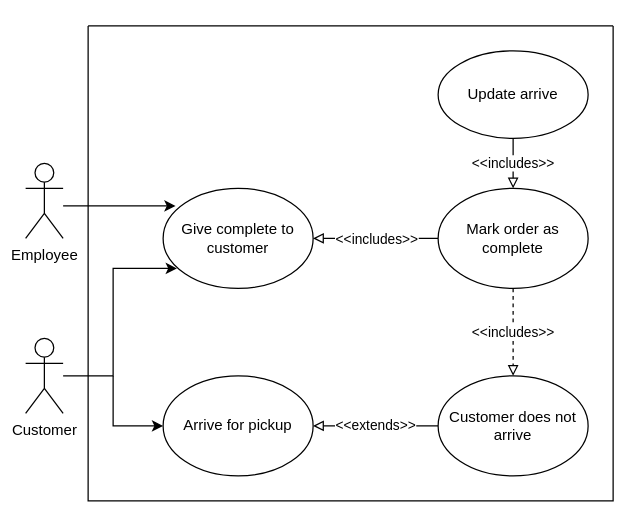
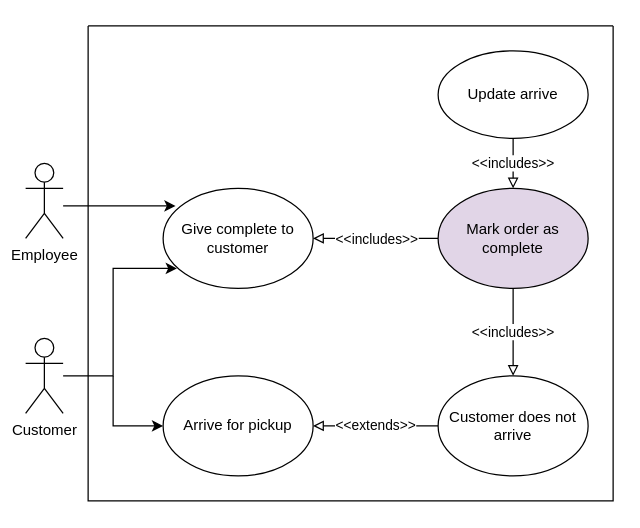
node "Mark order as complete": fillcolor #ffffff -> #e1d5e7
edge "Mark order as complete" -> "Customer does not arrive": style dashed -> solid
